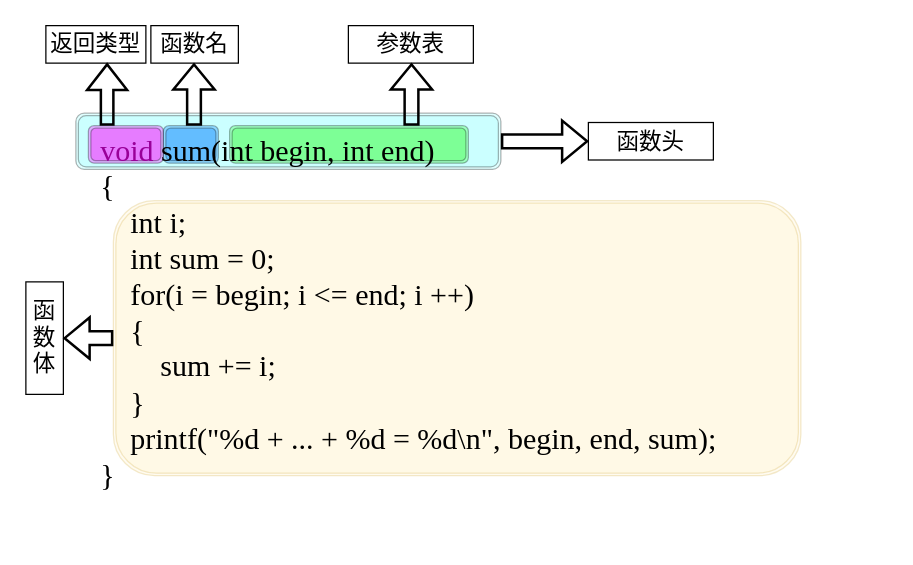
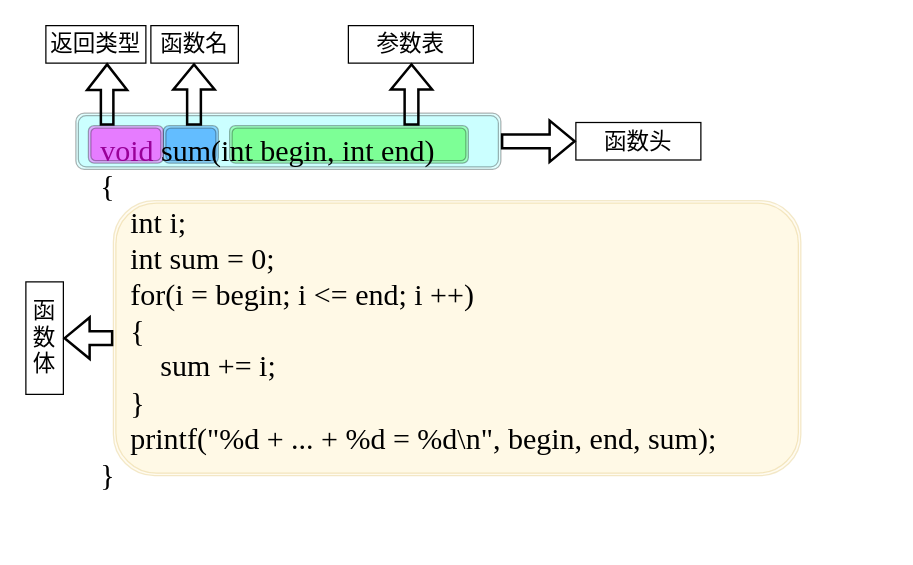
node "函数头": moved (651, 141) -> (638, 141)
